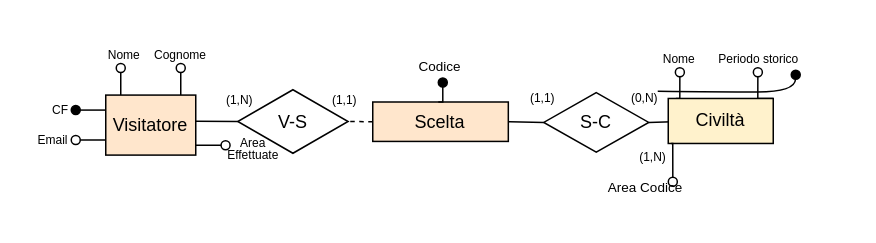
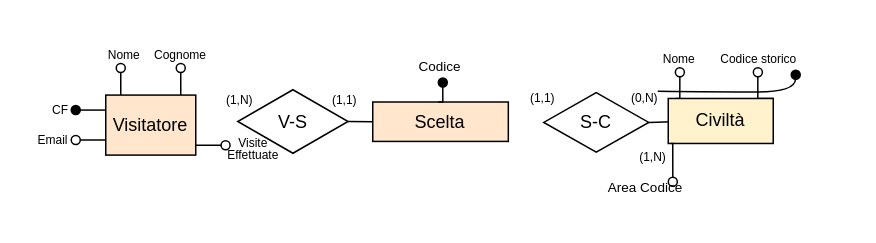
node "Periodo storico": label "Periodo storico" -> "Codice storico"
edge "V-S" -- "Visitatore": removed
edge "V-S" -- "Scelta": style dashed -> solid
edge "Scelta" -- "S-C": removed
node "Area Effettuate": label "Area Effettuate" -> "Visite Effettuate"
